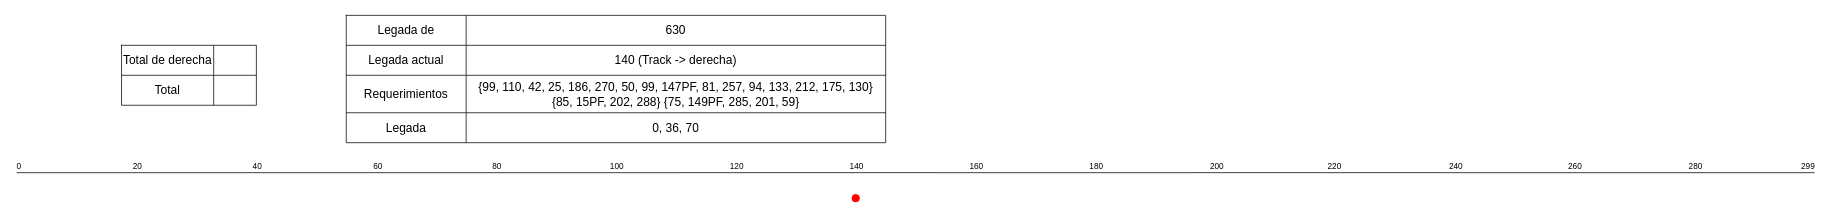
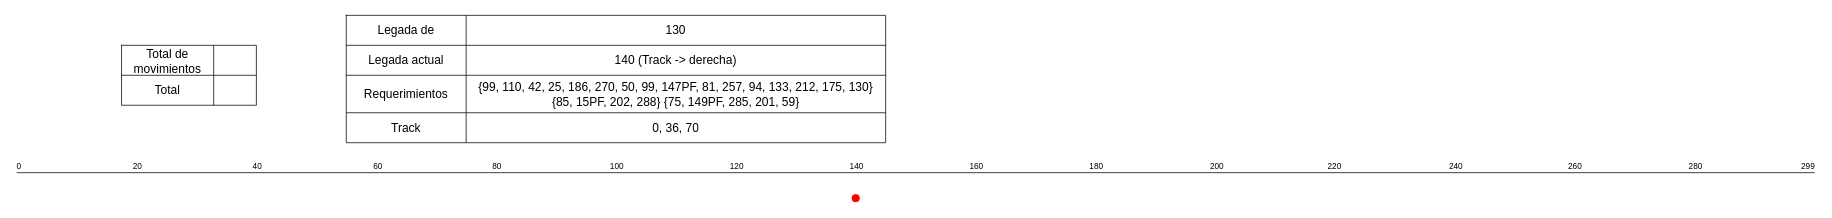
node "630": label "630" -> "130"
node "Total de derecha": label "Total de derecha" -> "Total de movimientos"
node "Legada": label "Legada" -> "Track"
